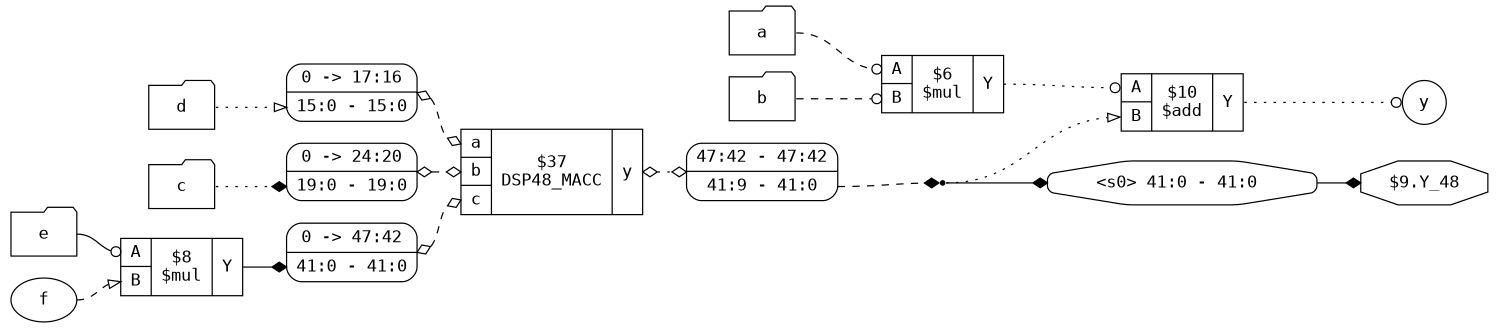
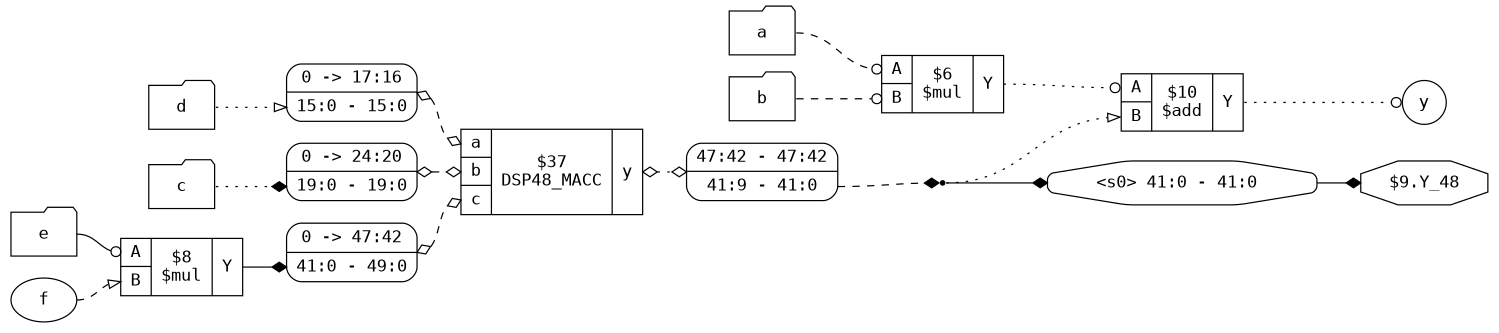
node "0 -> 47:42": text "41:0 - 41:0" -> "41:0 - 49:0"
